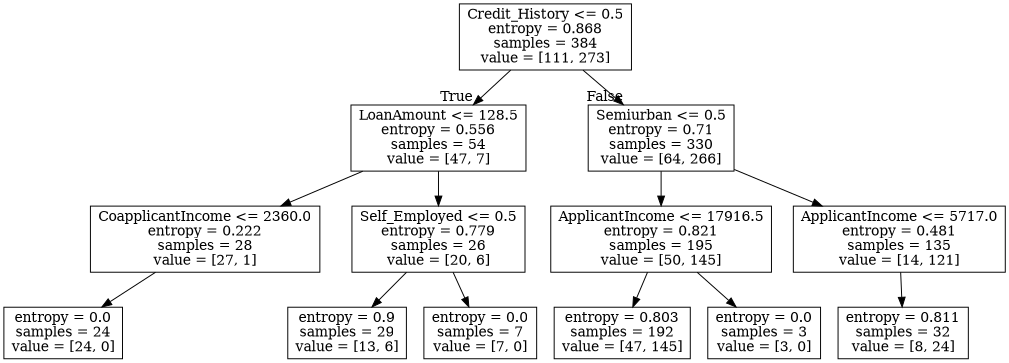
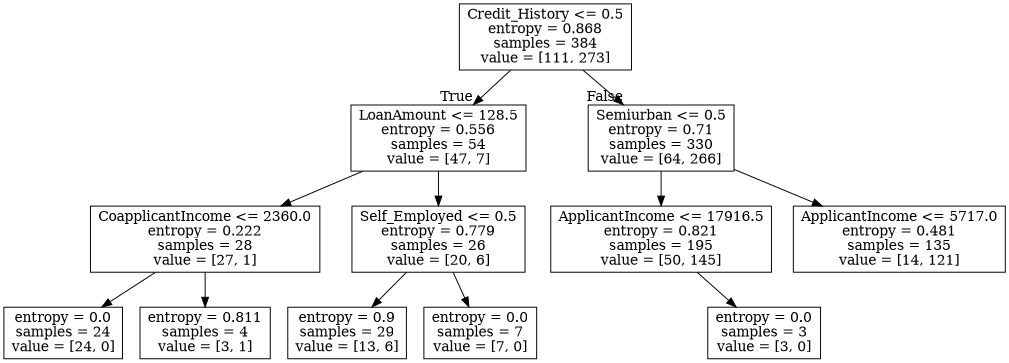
node "entropy = 0.811 samples = 4 value = [3, 1]": added
node "entropy = 0.803 samples = 192 value = [47, 145]": removed
node "entropy = 0.811 samples = 32 value = [8, 24]": removed
